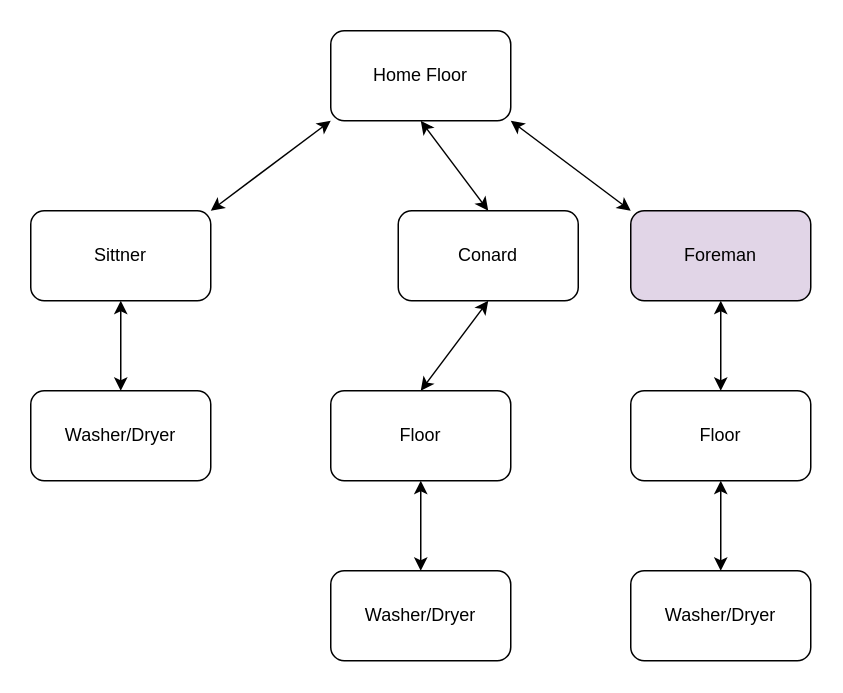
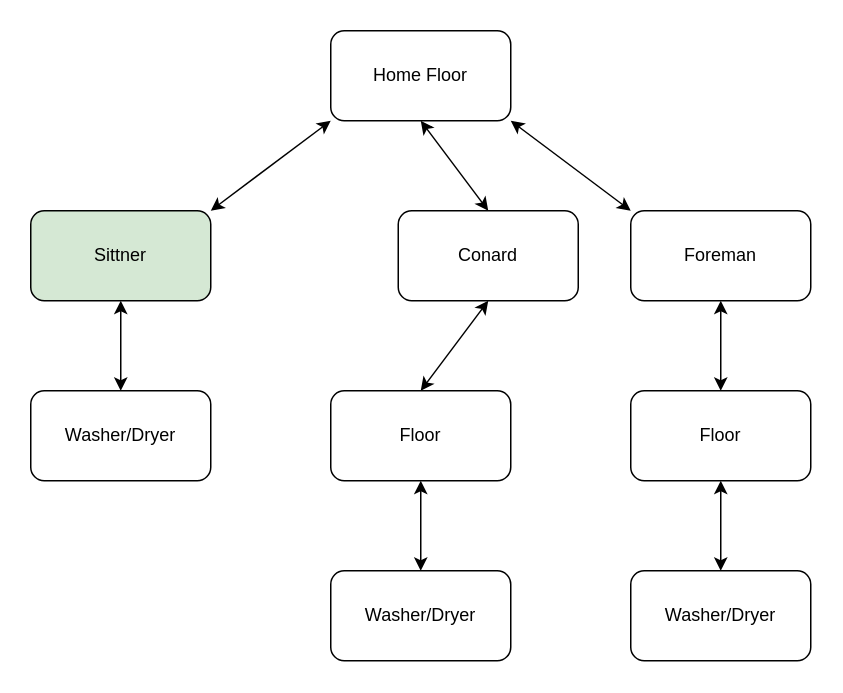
node "Sittner": fillcolor #ffffff -> #d5e8d4
node "Foreman": fillcolor #e1d5e7 -> #ffffff
